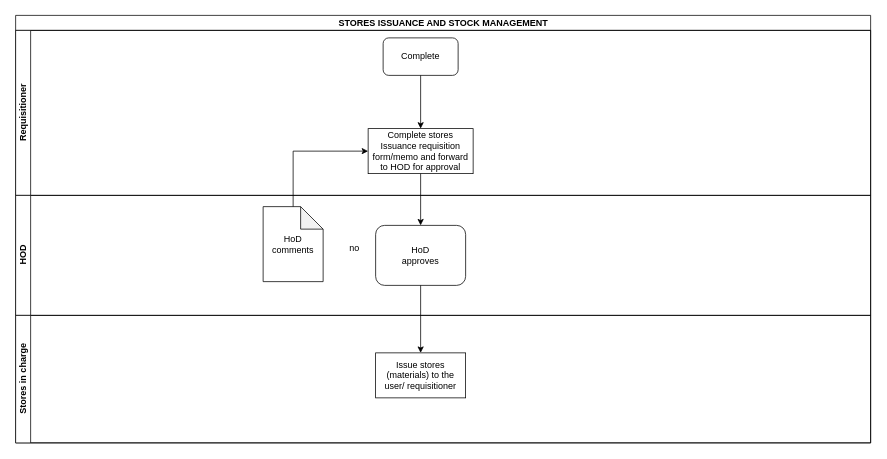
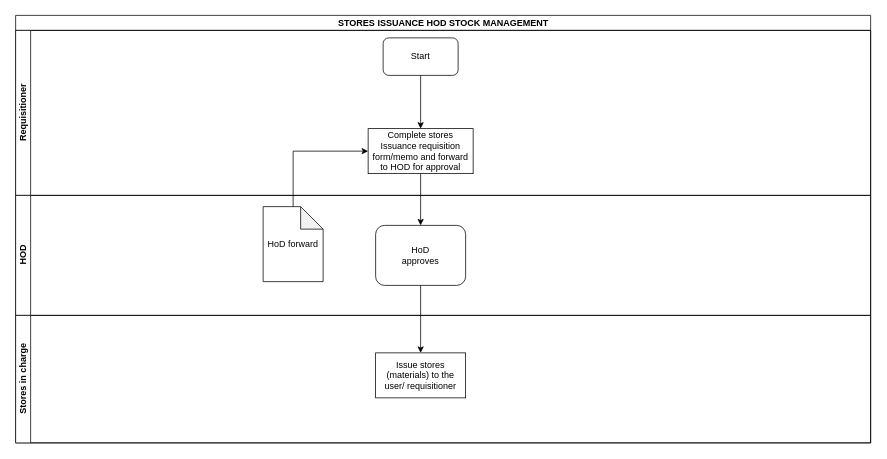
node "STORES ISSUANCE AND STOCK MANAGEMENT": label "STORES ISSUANCE AND STOCK MANAGEMENT" -> "STORES ISSUANCE HOD STOCK MANAGEMENT"
node "Complete": label "Complete" -> "Start"
node "HoD comments": label "HoD comments" -> "HoD forward"
node "no": removed
